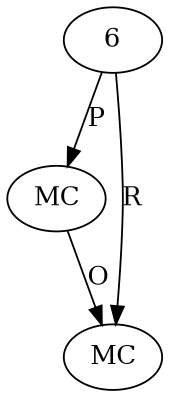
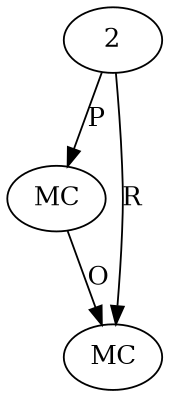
node "6": label "6" -> "2"
